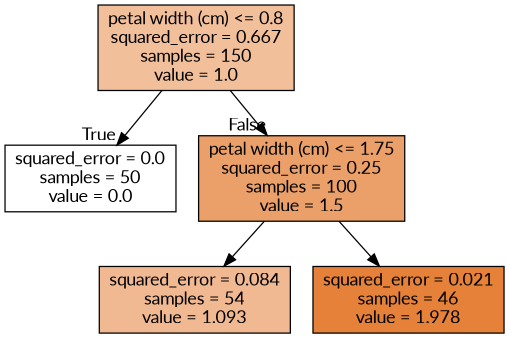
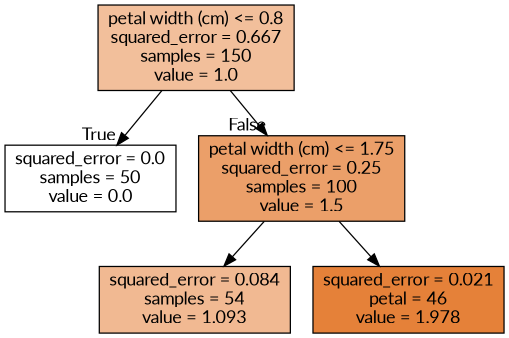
node "squared_error = 0.021 samples = 46 value = 1.978": label "squared_error = 0.021 samples = 46 value = 1.978" -> "squared_error = 0.021 petal = 46 value = 1.978"
